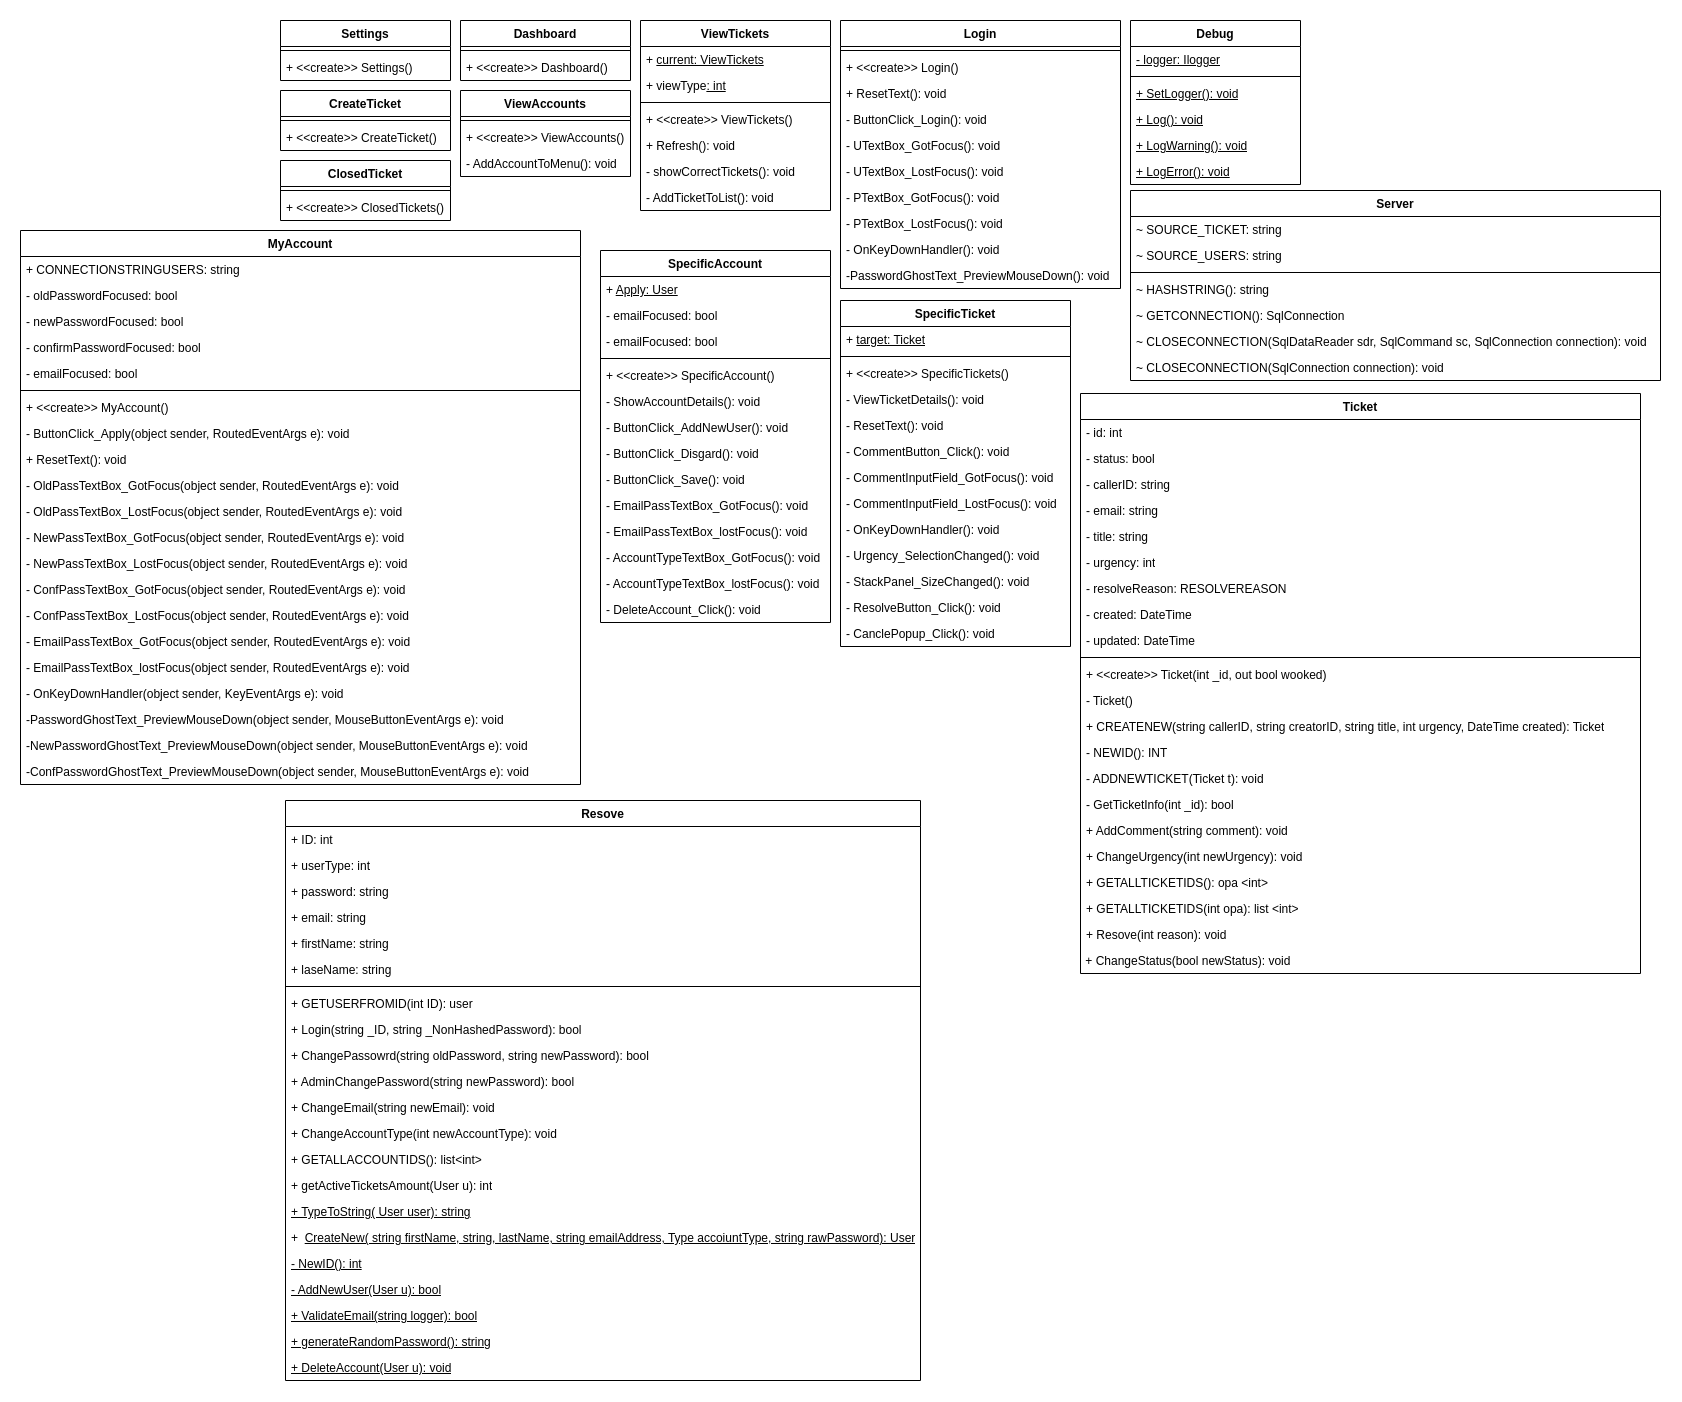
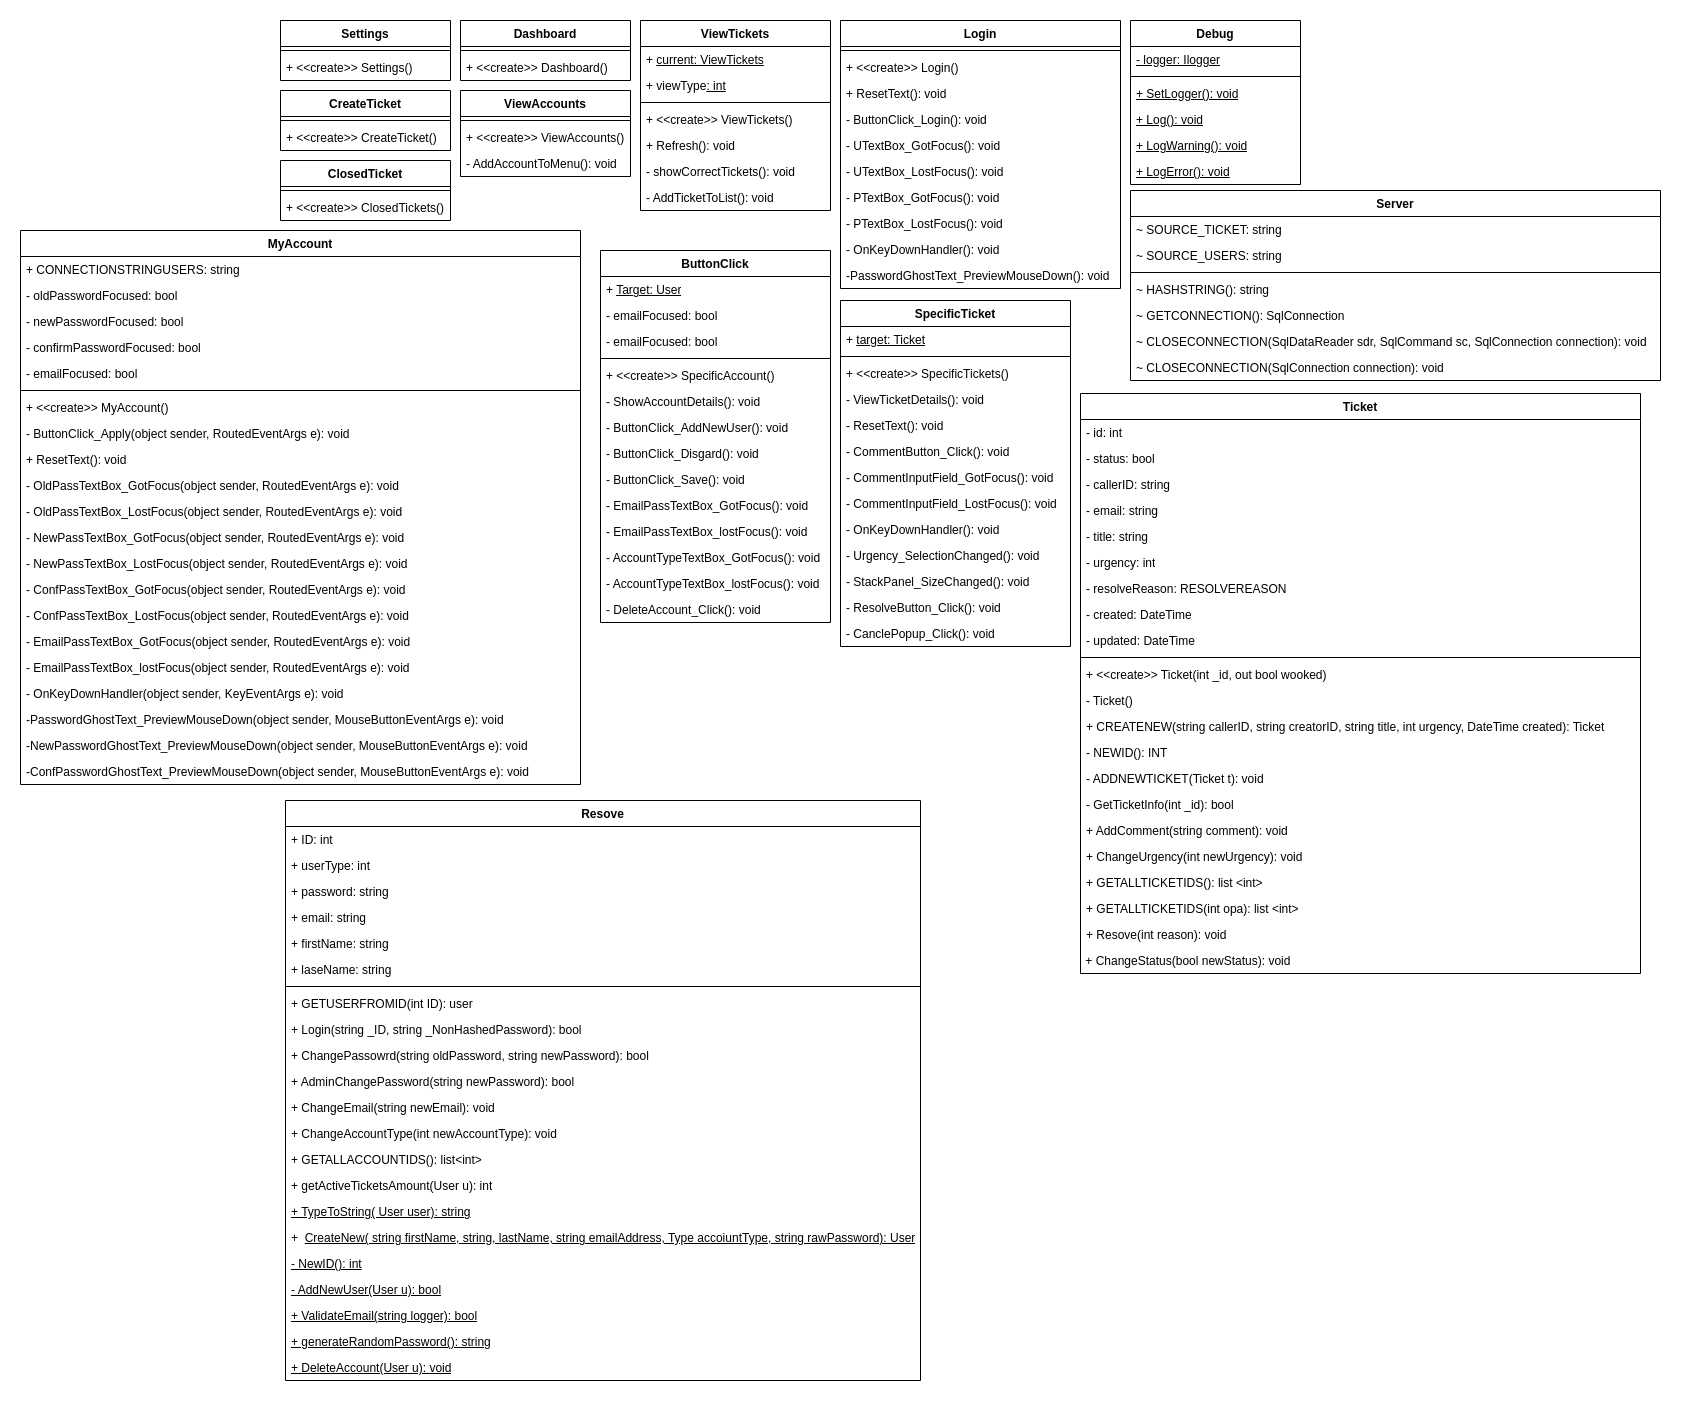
node "SpecificAccount": label "SpecificAccount" -> "ButtonClick"
node "+ Apply: User": label "+ Apply: User" -> "+ Target: User"
node "+ GETALLTICKETIDS(): opa <int>": label "+ GETALLTICKETIDS(): opa <int>" -> "+ GETALLTICKETIDS(): list <int>"
